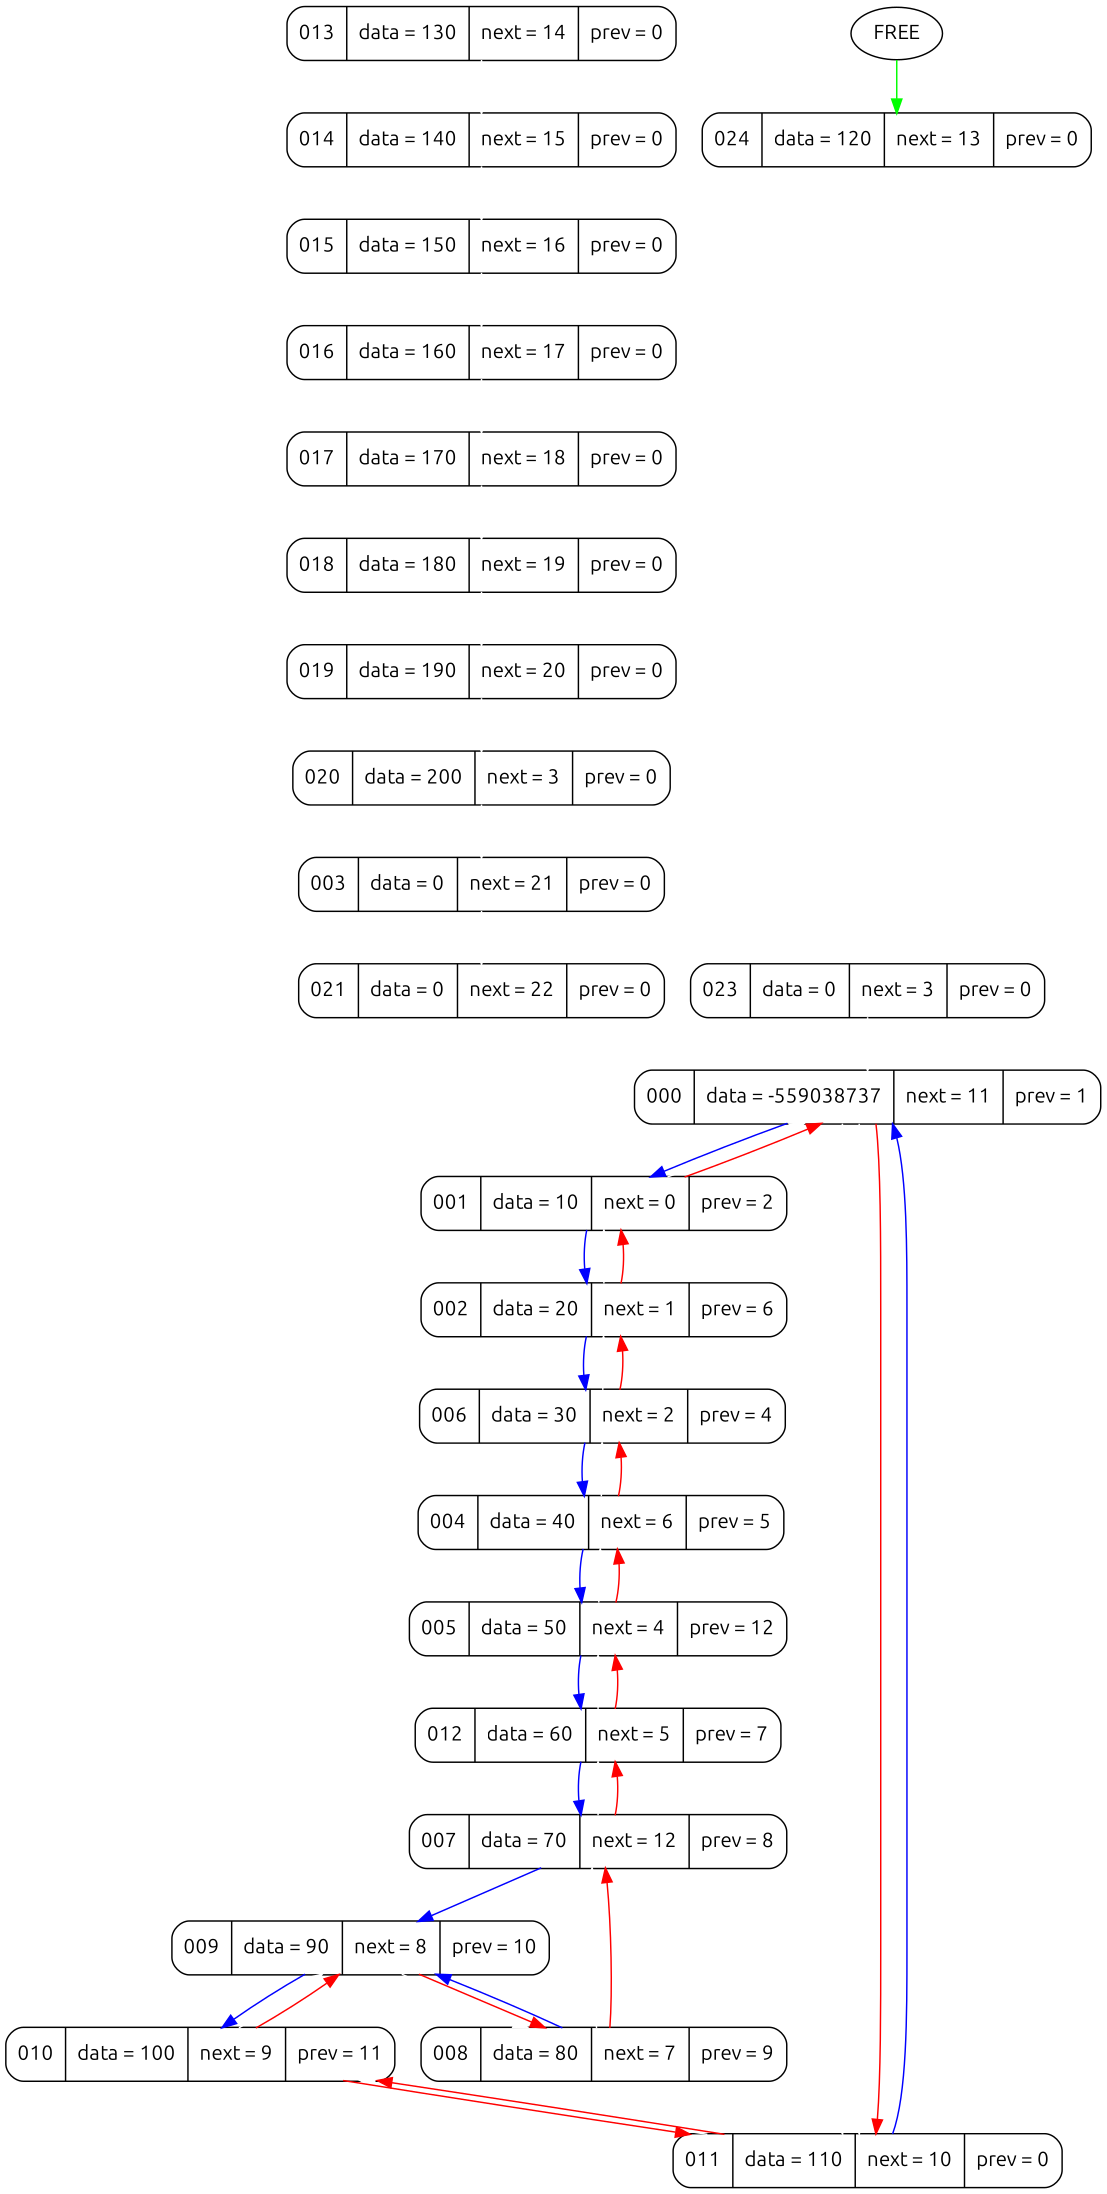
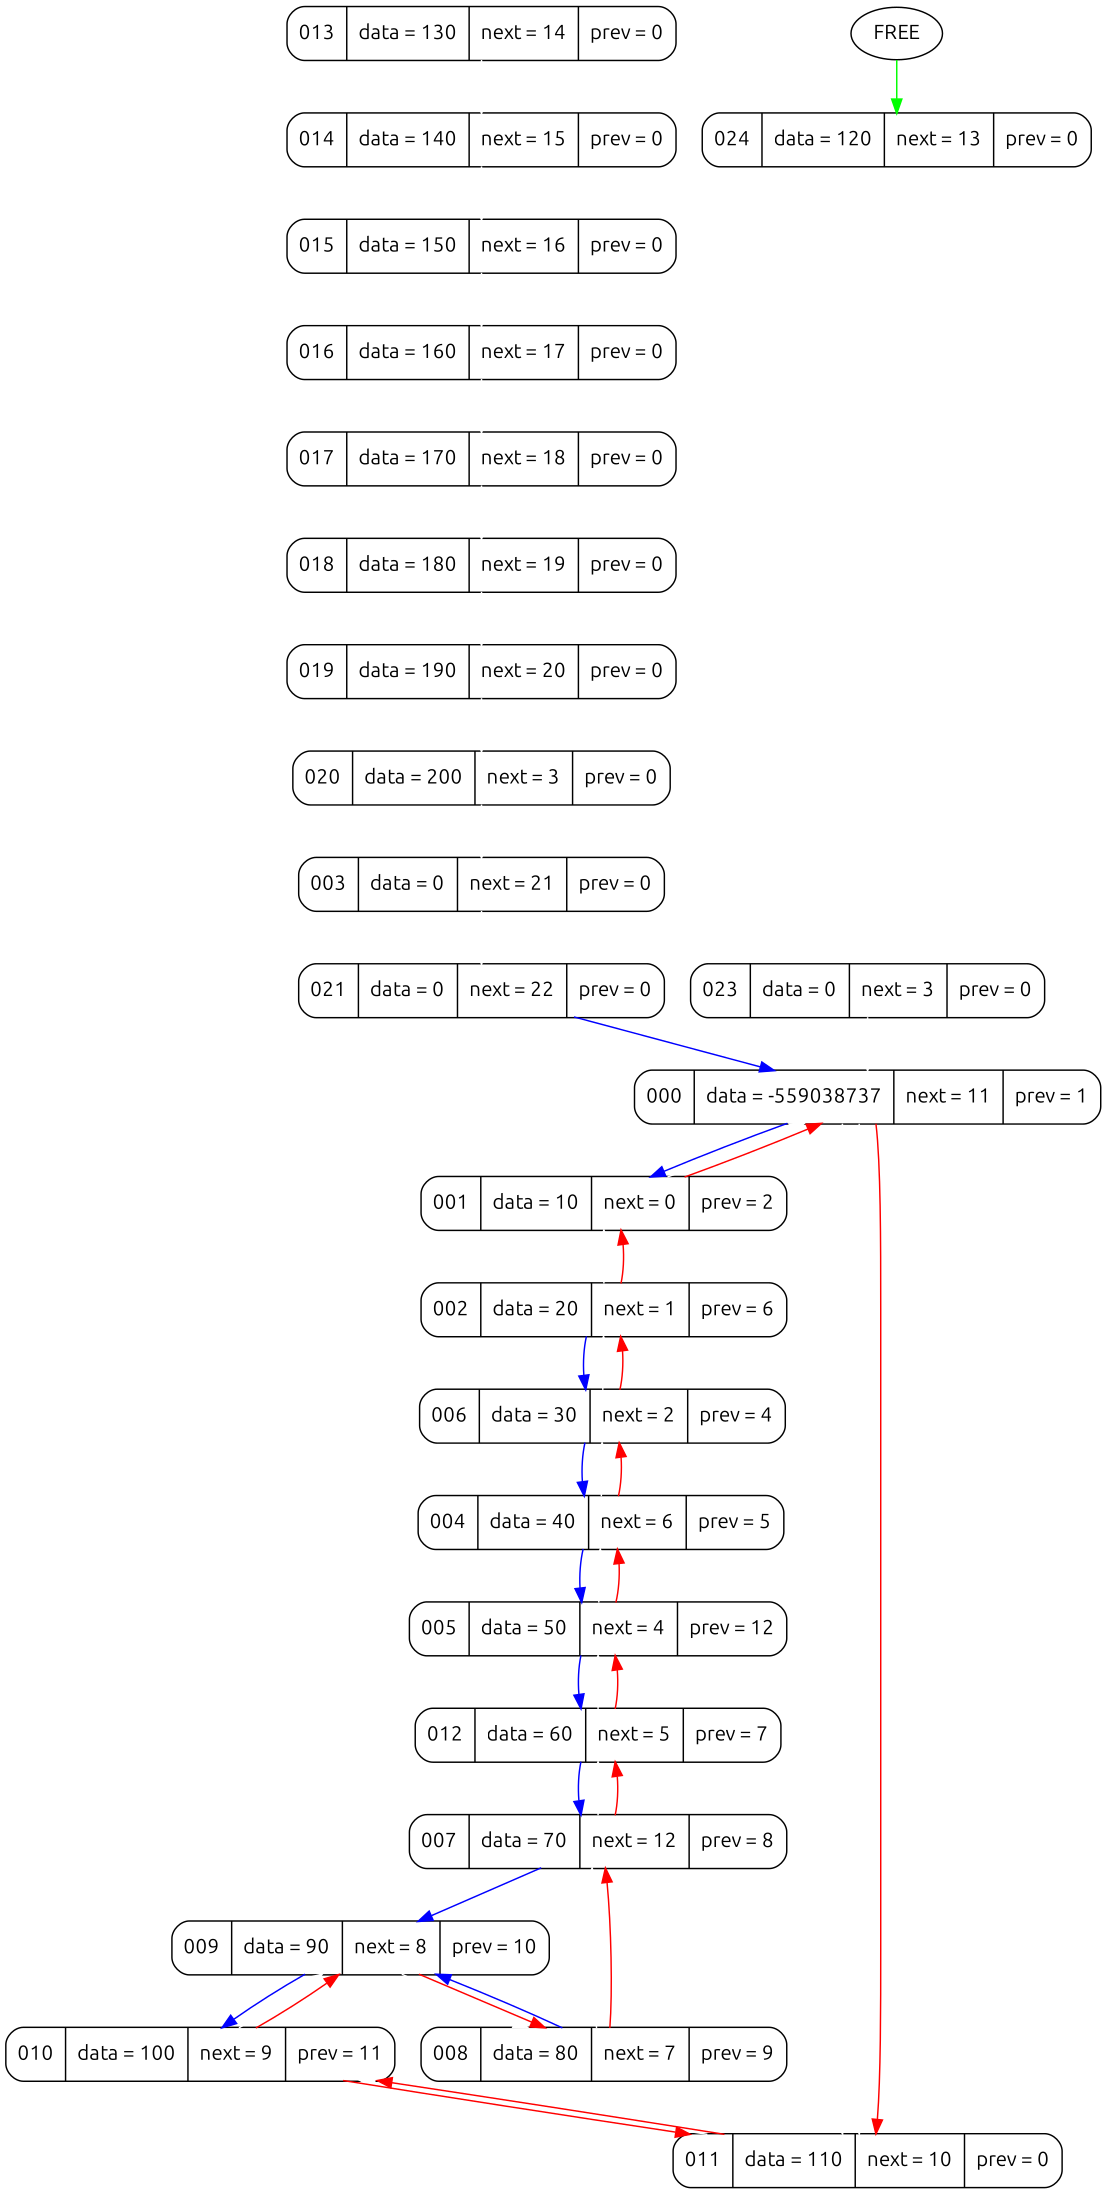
edge "001" -> "002": removed
edge "011" -> "000": now "021" -> "000"
